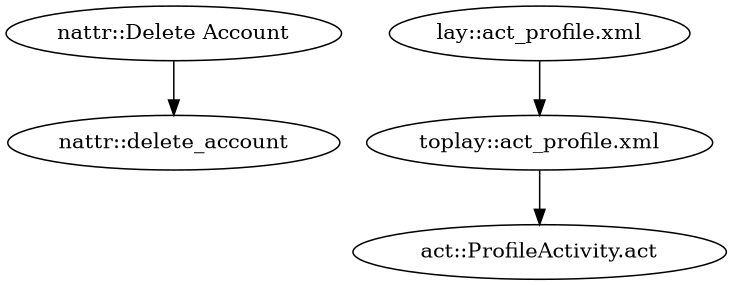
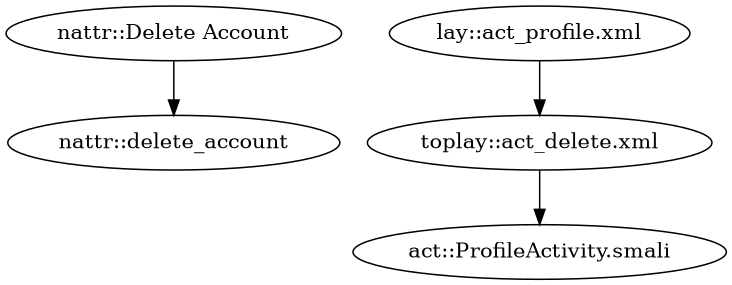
node "toplay::act_profile.xml": label "toplay::act_profile.xml" -> "toplay::act_delete.xml"
node "act::ProfileActivity.act": label "act::ProfileActivity.act" -> "act::ProfileActivity.smali"
